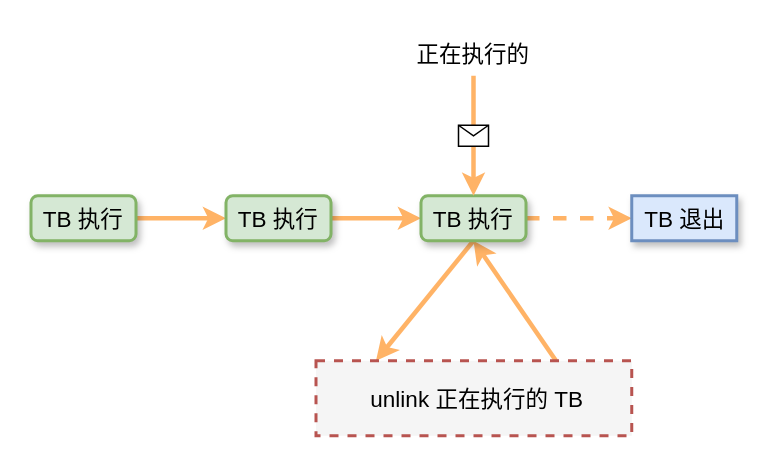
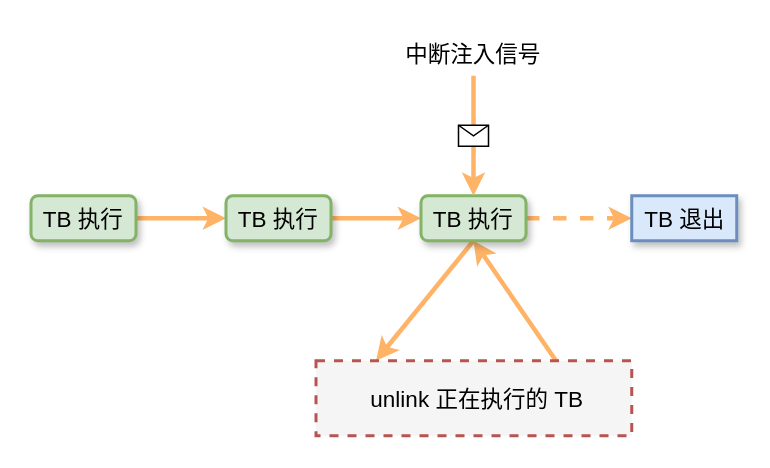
node "正在执行的": label "正在执行的" -> "中断注入信号"
